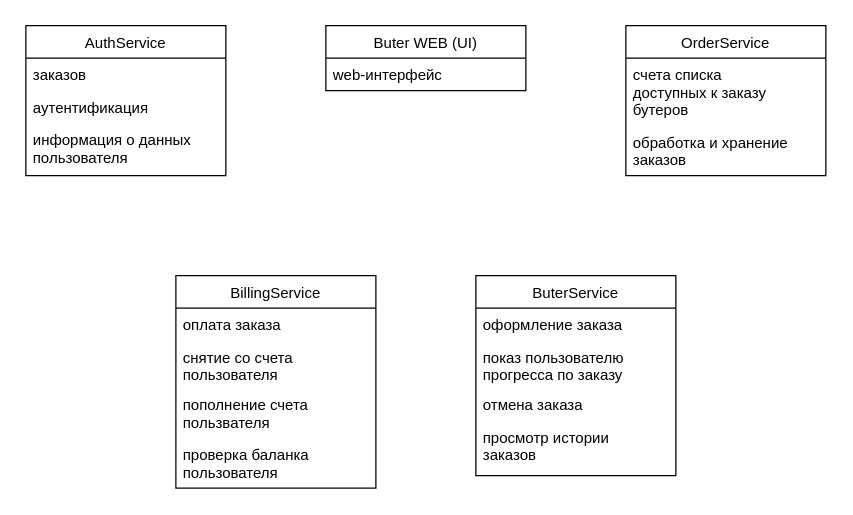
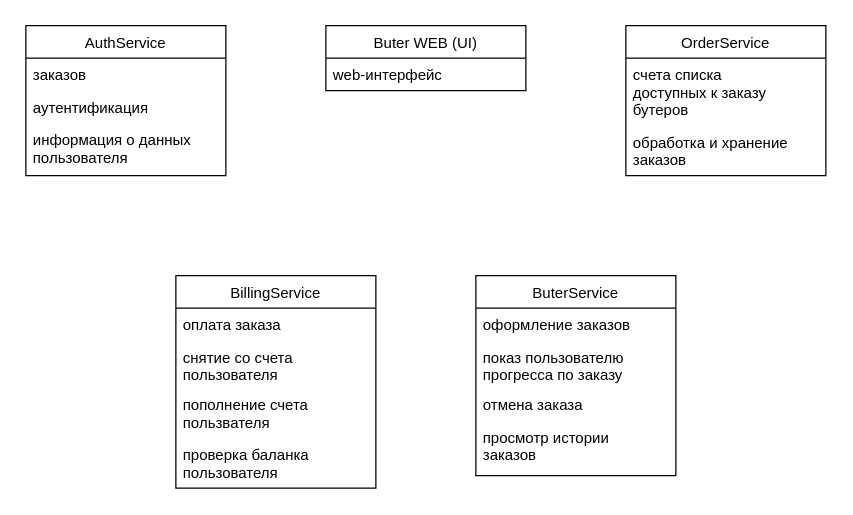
node "оформление заказа": label "оформление заказа" -> "оформление заказов"
